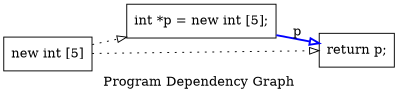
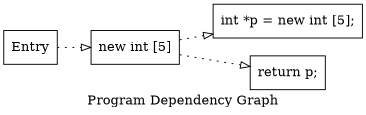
edge "int *p = new int [5];" -> "return p;": removed, label "p"
node "Entry": added
